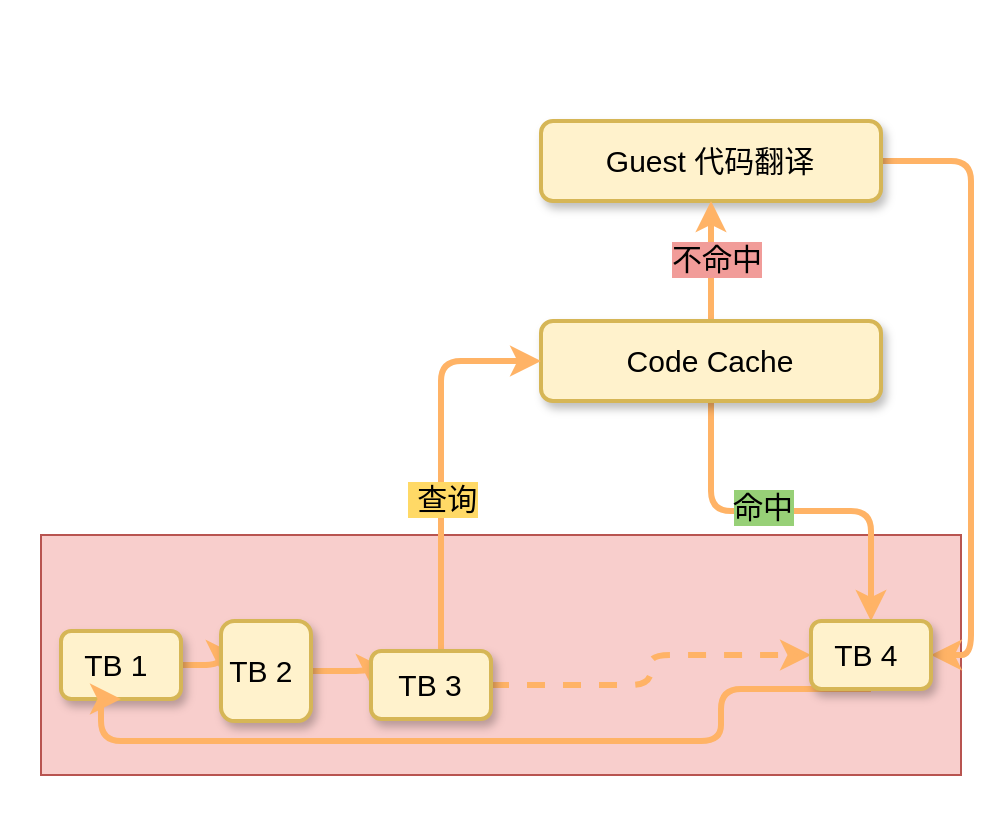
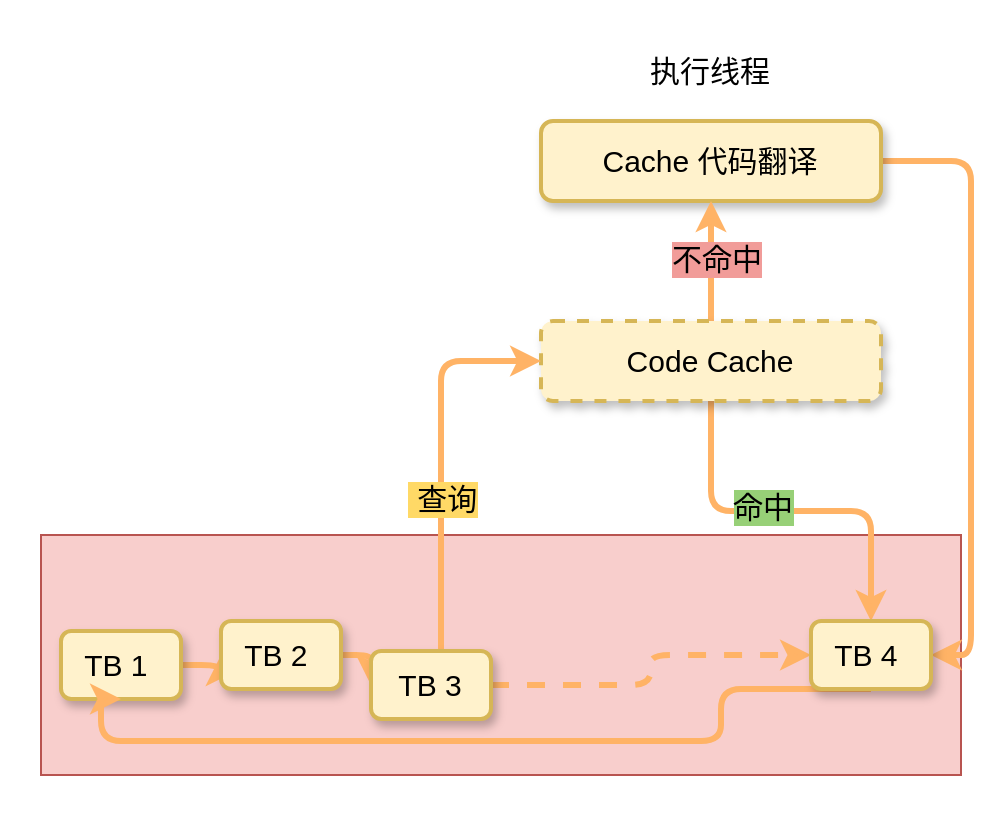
node "执行线程": added
node "Guest 代码翻译": label "Guest 代码翻译" -> "Cache 代码翻译"
node "Code Cache": style solid -> dashed
node "TB 2": size 90x100 -> 120x68
